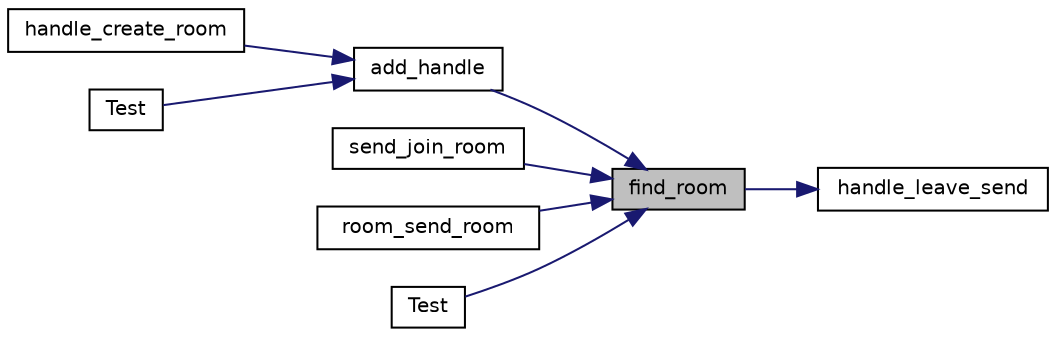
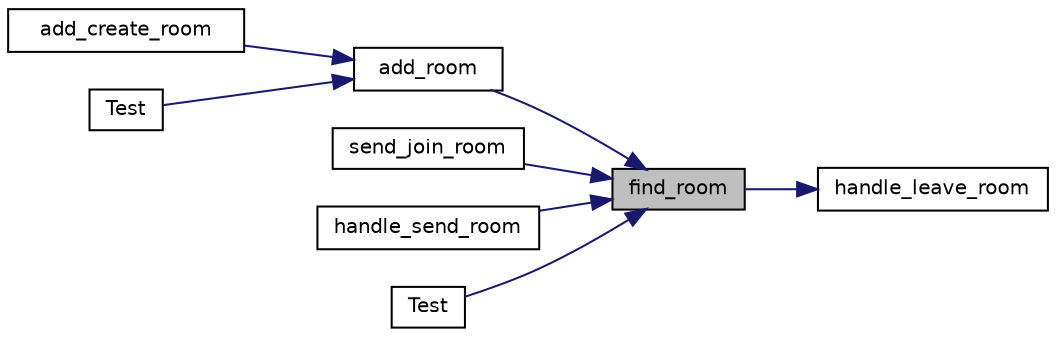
node "handle_create_room": label "handle_create_room" -> "add_create_room"
node "add_handle": label "add_handle" -> "add_room"
node "handle_leave_send": label "handle_leave_send" -> "handle_leave_room"
node "room_send_room": label "room_send_room" -> "handle_send_room"
